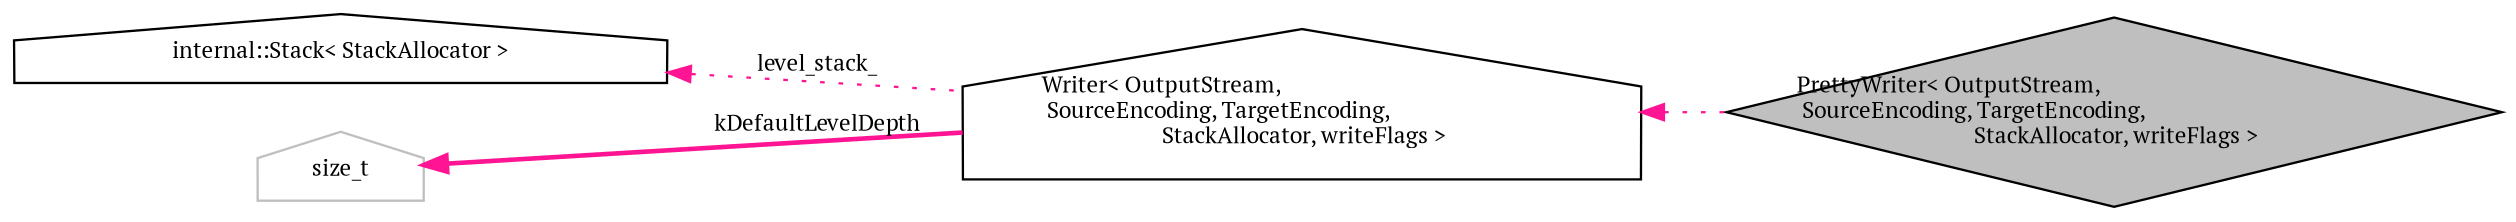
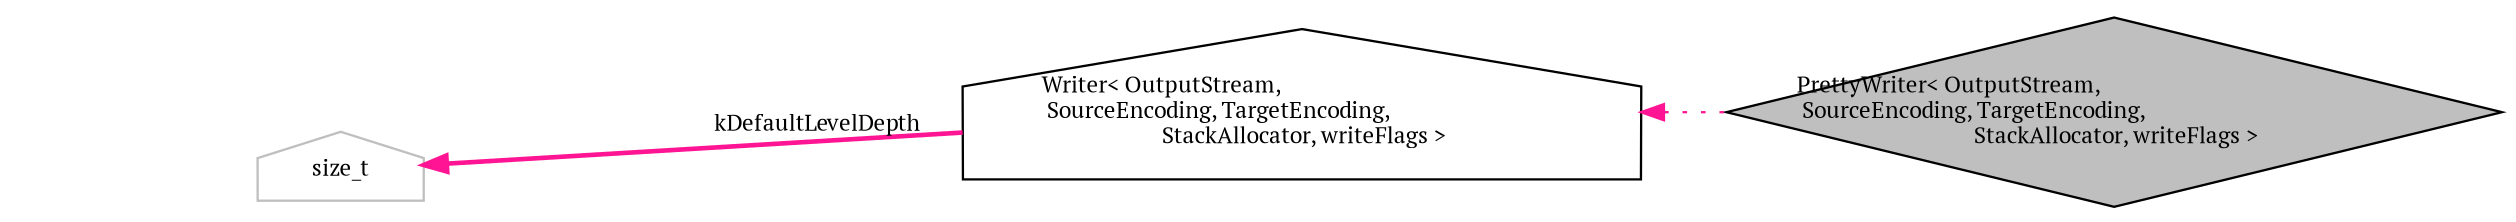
node "internal::Stack< StackAllocator >": removed
